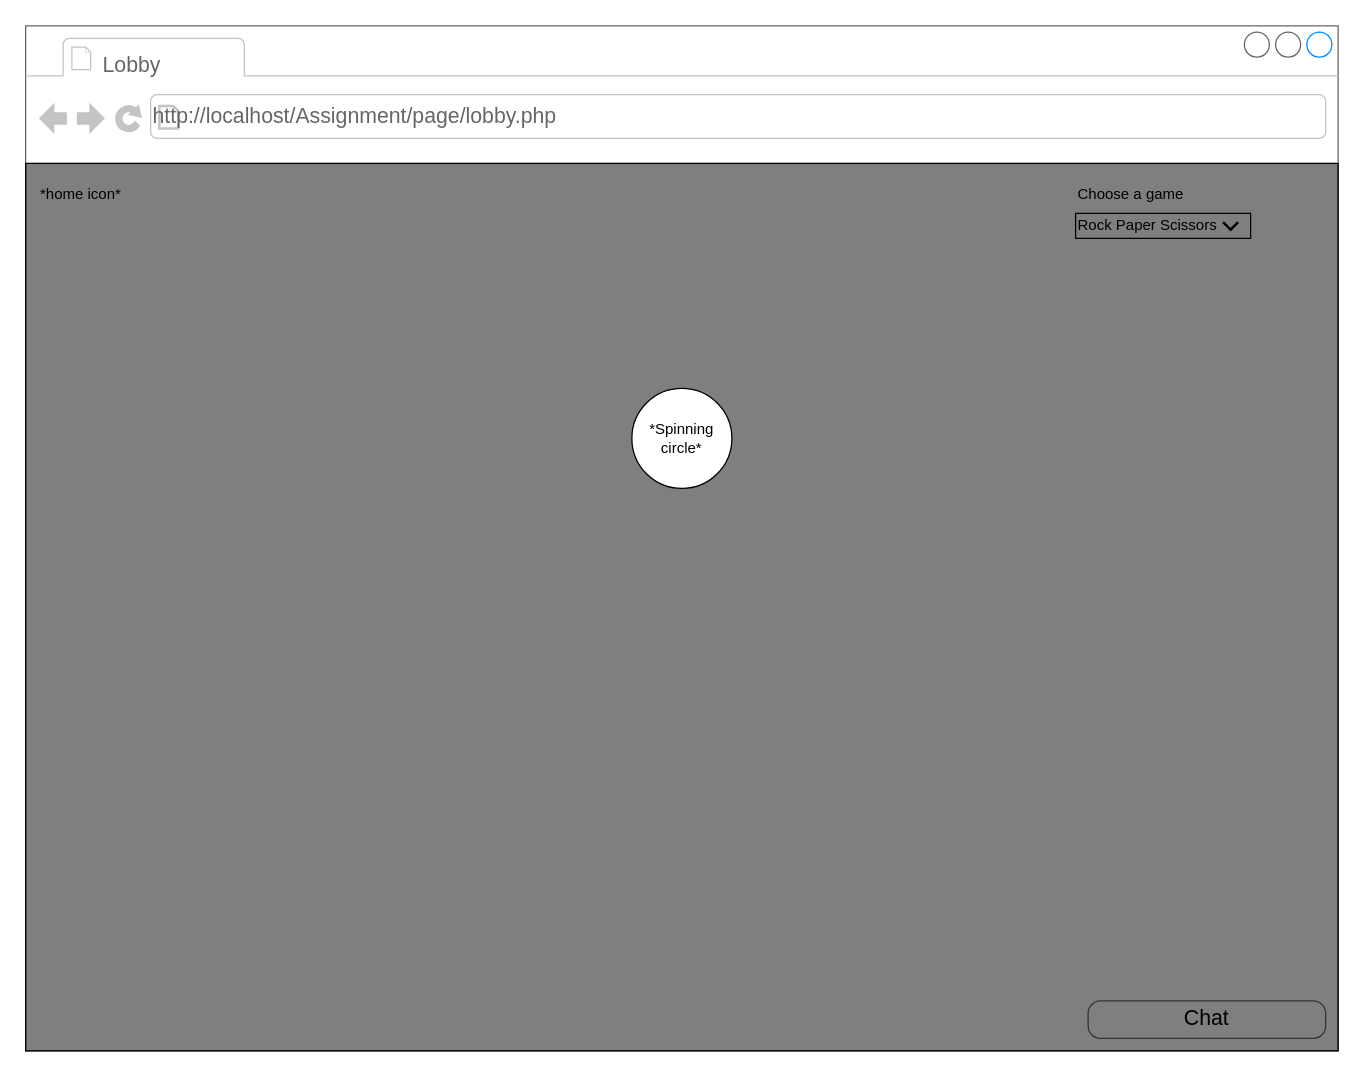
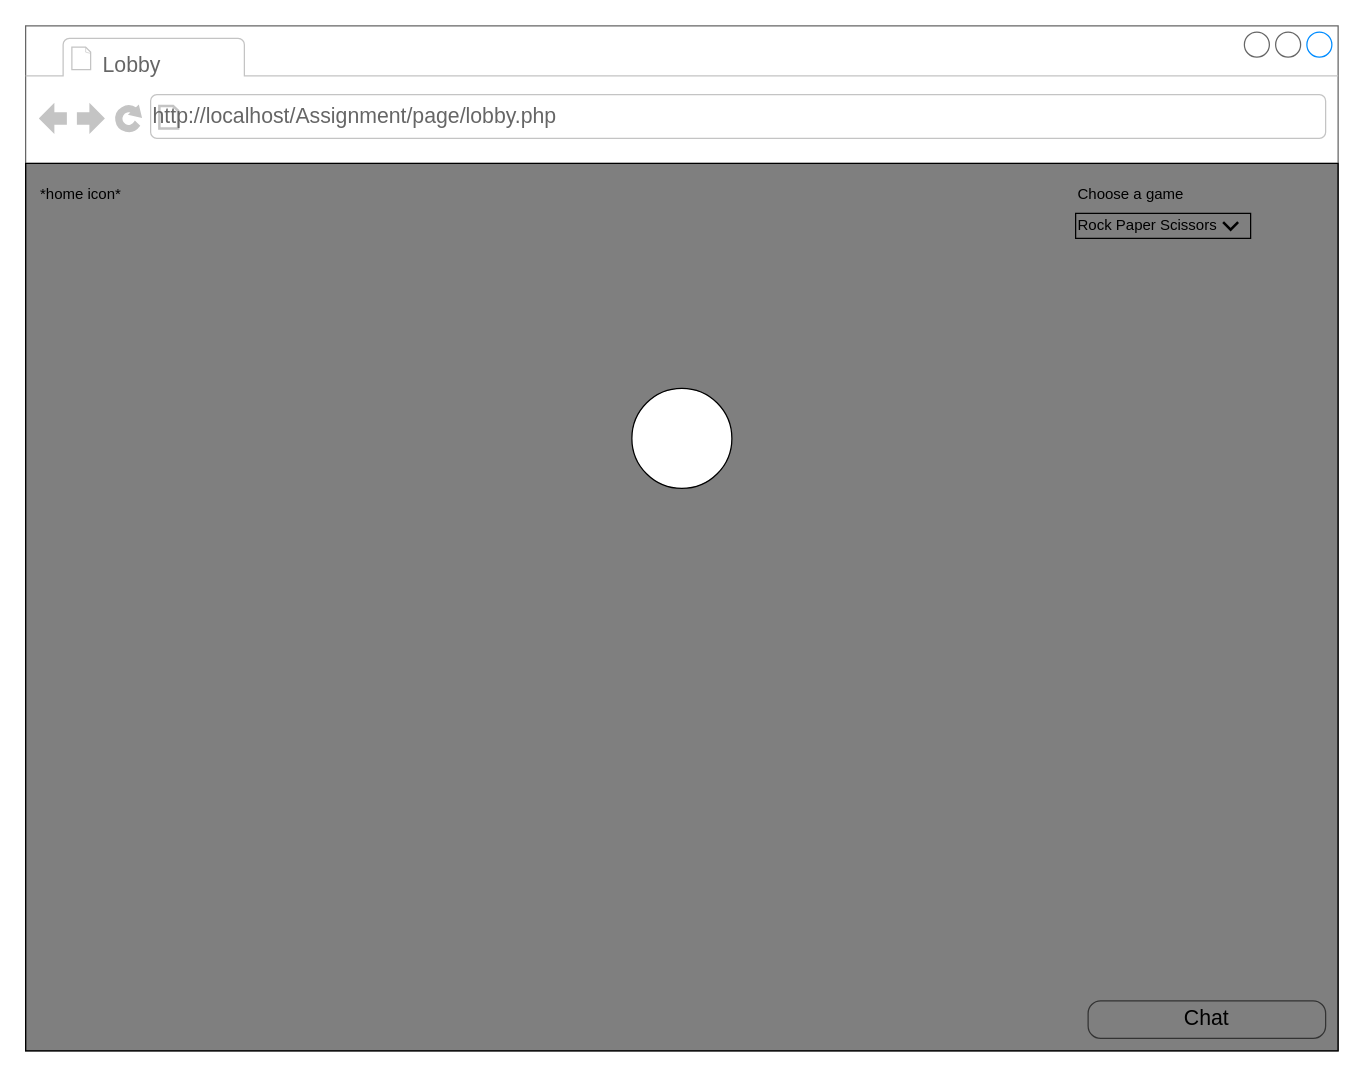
node "*Spinning circle*": removed
